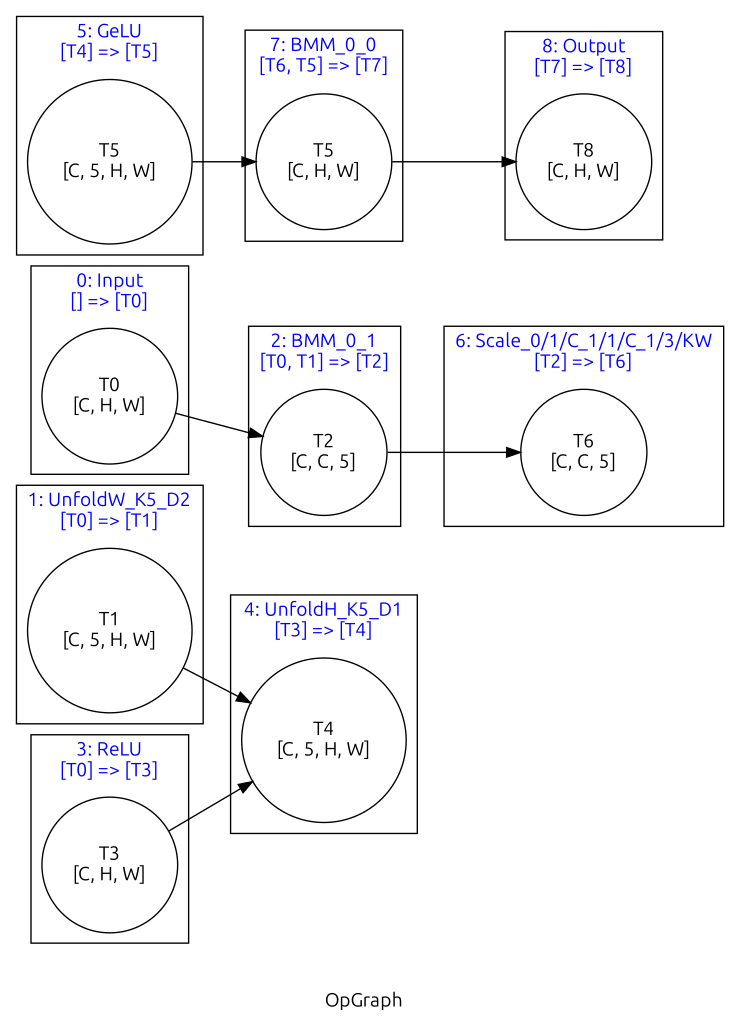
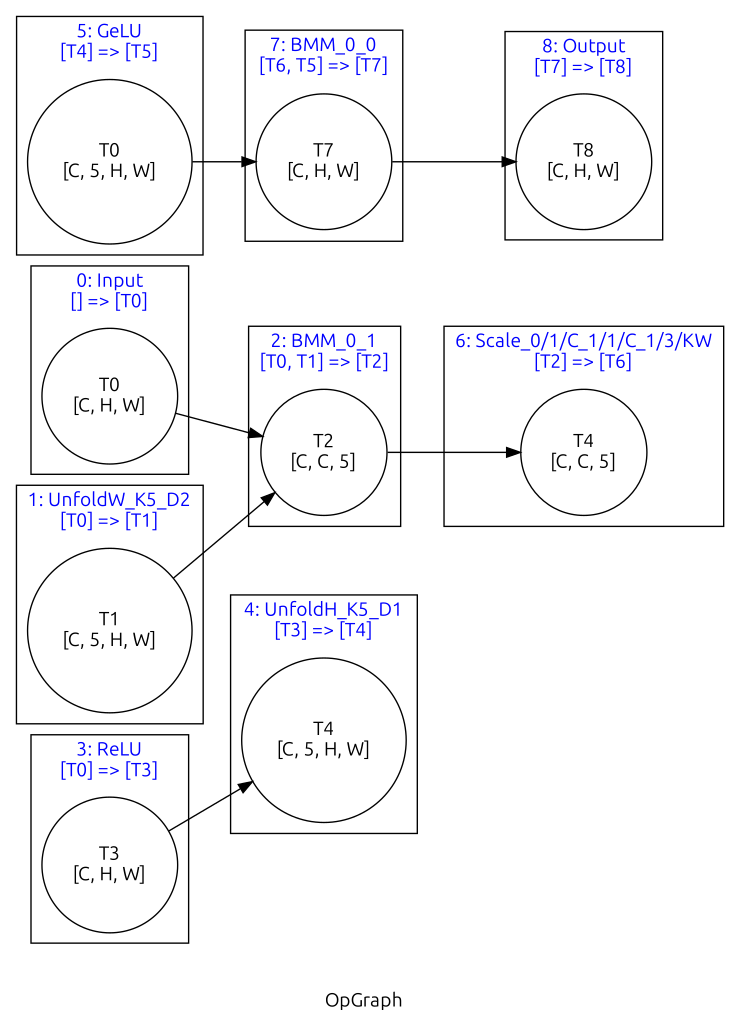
node "T5 [C, 5, H, W]": label "T5 [C, 5, H, W]" -> "T0 [C, 5, H, W]"
node "T5 [C, H, W]": label "T5 [C, H, W]" -> "T7 [C, H, W]"
node "T6 [C, C, 5]": label "T6 [C, C, 5]" -> "T4 [C, C, 5]"
edge "T1 [C, 5, H, W]" -> "T4 [C, 5, H, W]": now "T1 [C, 5, H, W]" -> "T2 [C, C, 5]"
